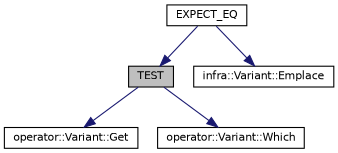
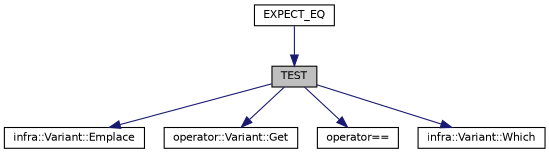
edge "EXPECT_EQ" -> "infra::Variant::Emplace": now "TEST" -> "infra::Variant::Emplace"
node "operator::Variant::Which": label "operator::Variant::Which" -> "infra::Variant::Which"
node "operator==": added
